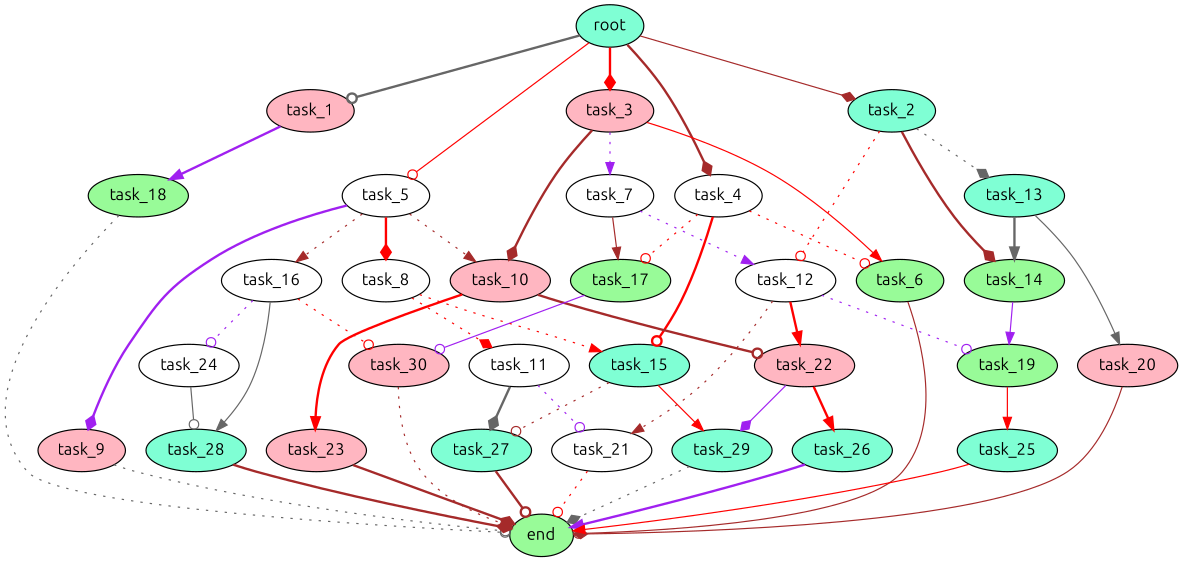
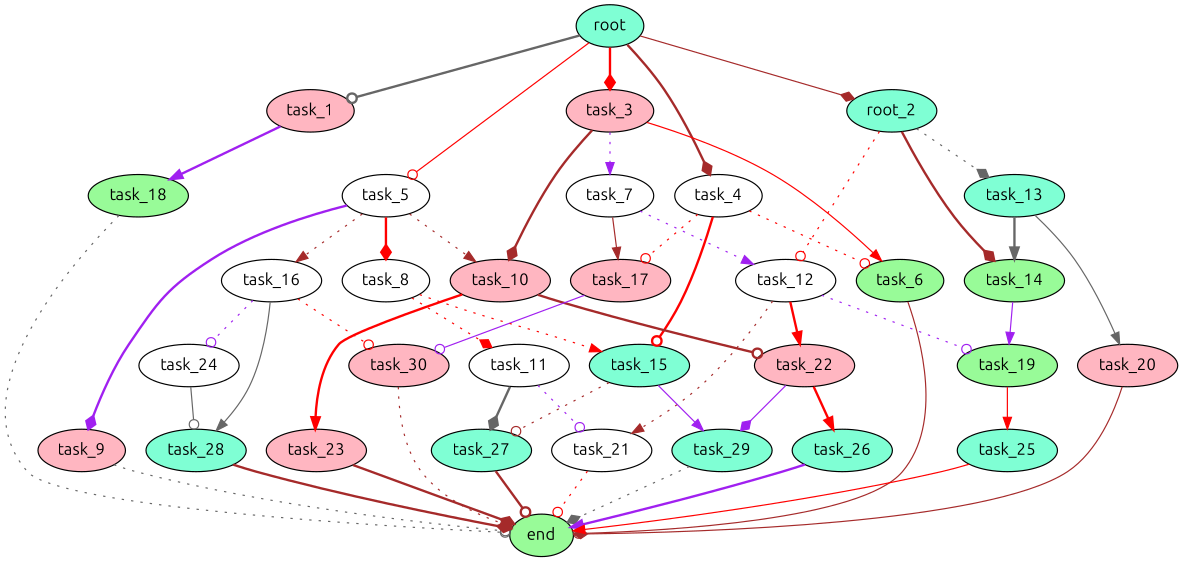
node "task_2": label "task_2" -> "root_2"
node "task_17": fillcolor palegreen -> lightpink
edge "task_15" -> "task_29": color red -> purple
